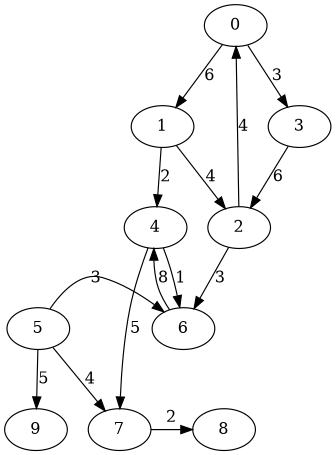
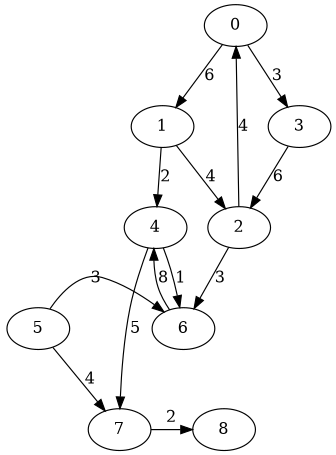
node "9": removed
